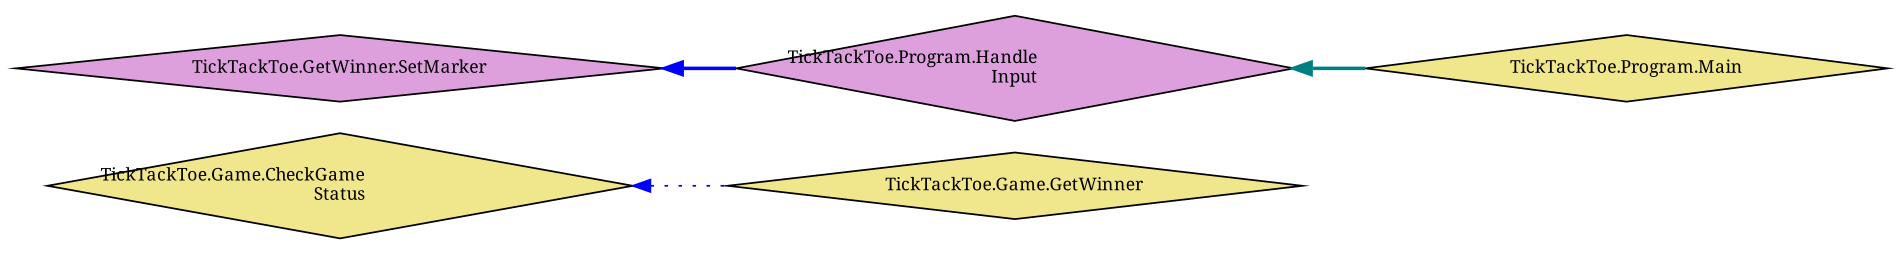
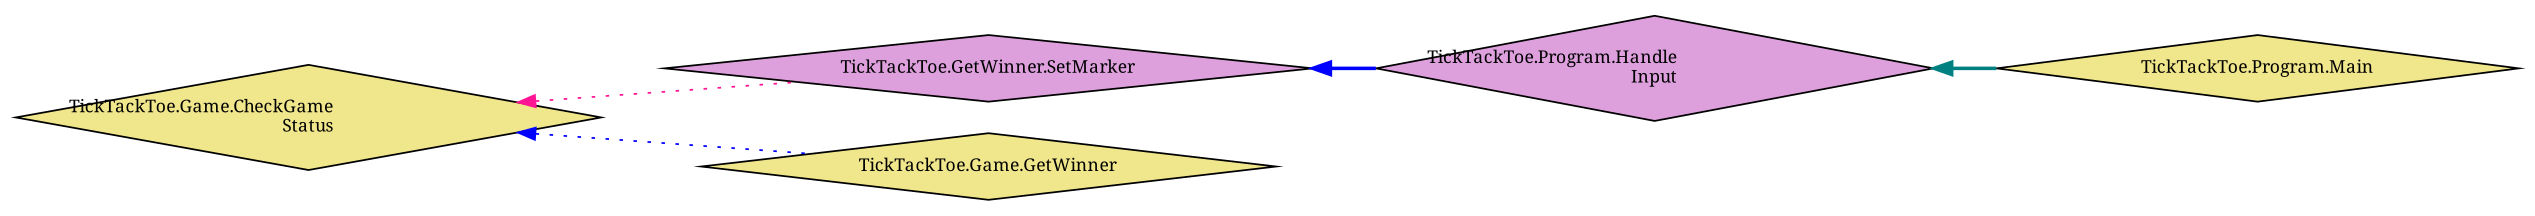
edge "TickTackToe.GetWinner.SetMarker" -> "TickTackToe.Game.CheckGame Status": added
